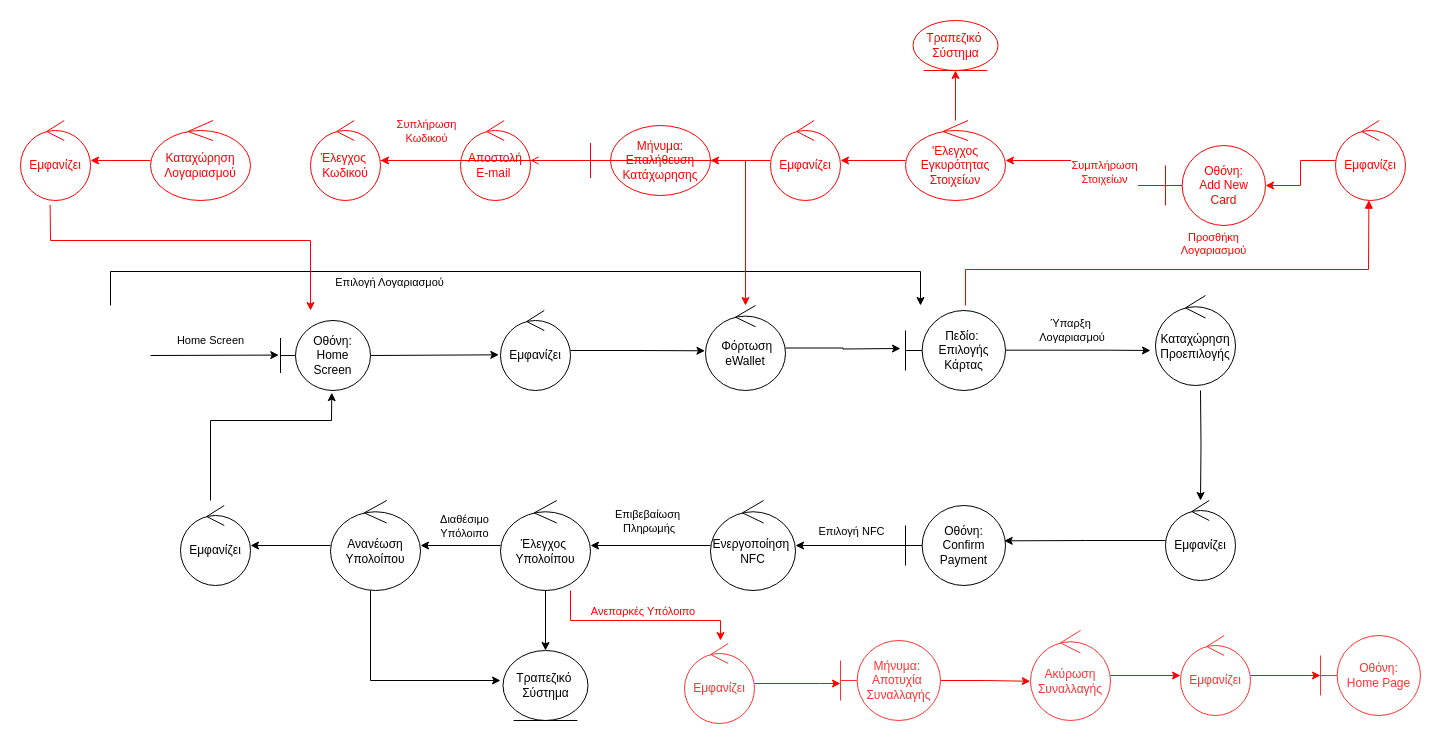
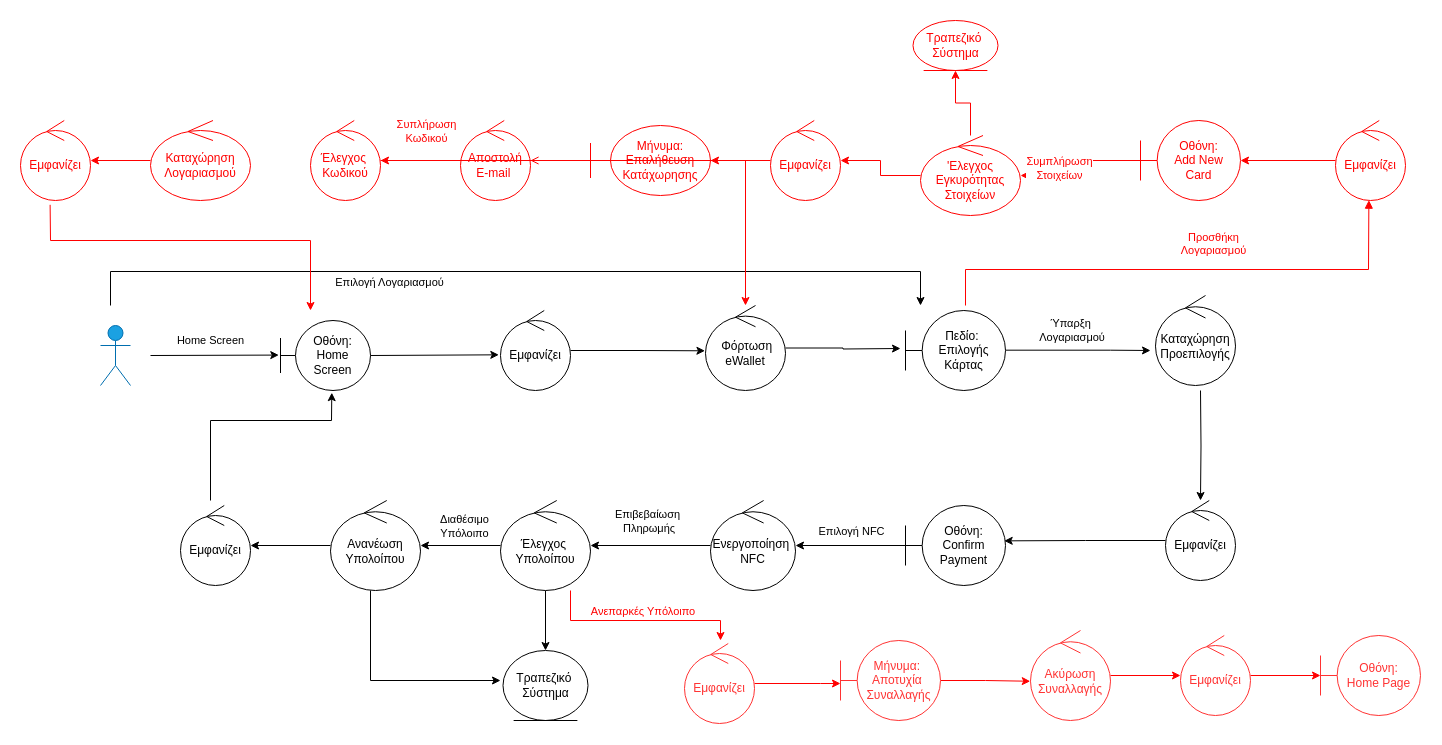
node "'Ελεγχος Εγκυρότητας Στοιχείων": moved (956, 161) -> (971, 176)
node "Οθόνη: Add New Card": moved (1216, 186) -> (1191, 161)
node "Χρήστης": added
